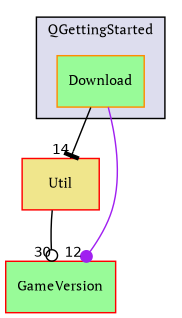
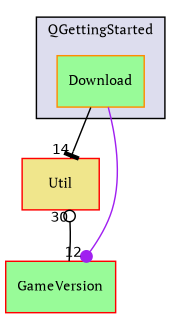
edge "Util" -> "GameVersion": reversed
